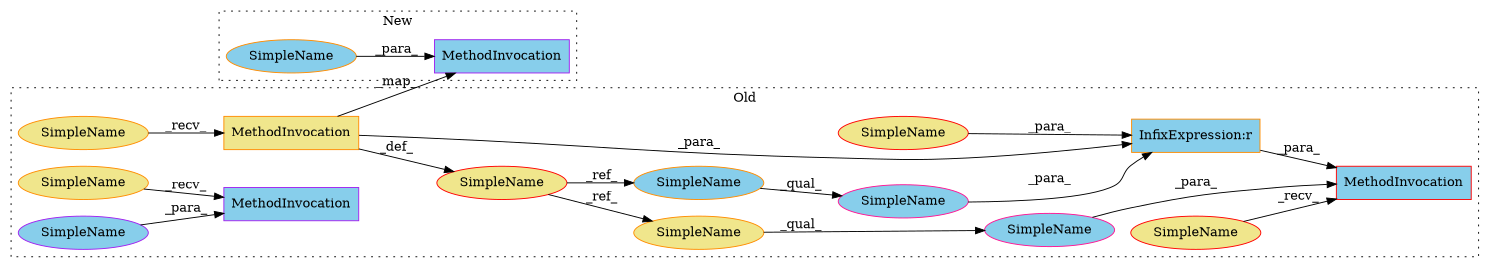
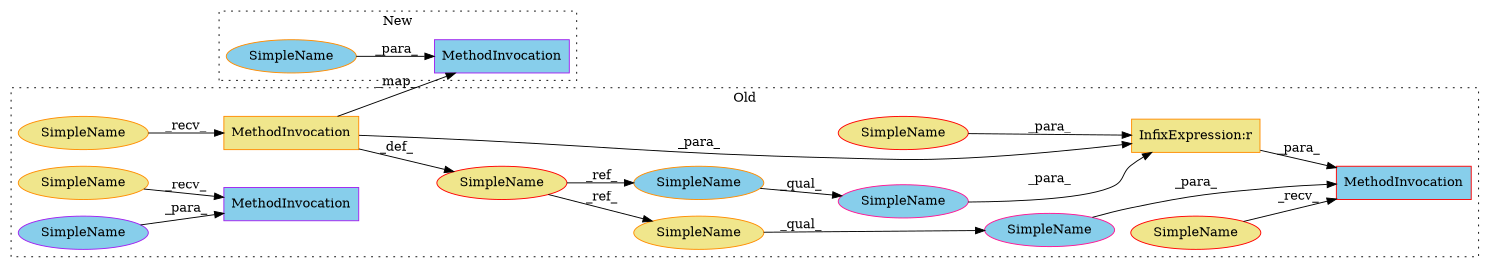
node "InfixExpression:r": fillcolor skyblue -> khaki
